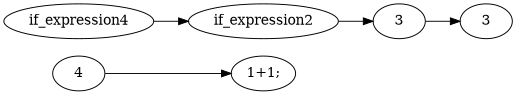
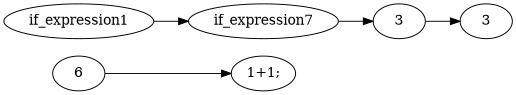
node "if_expression4": label "if_expression4" -> "if_expression1"
node "if_expression2": label "if_expression2" -> "if_expression7"
node "4": label "4" -> "6"
